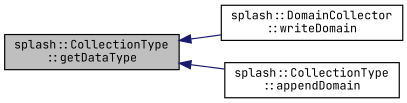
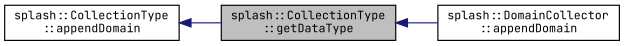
node "splash::DomainCollector ::writeDomain": label "splash::DomainCollector ::writeDomain" -> "splash::DomainCollector ::appendDomain"
edge "splash::CollectionType ::appendDomain" -> "splash::CollectionType ::getDataType": reversed
